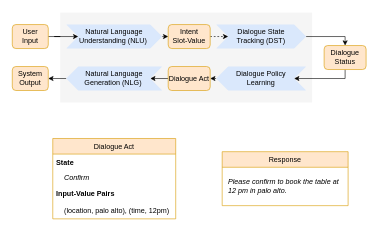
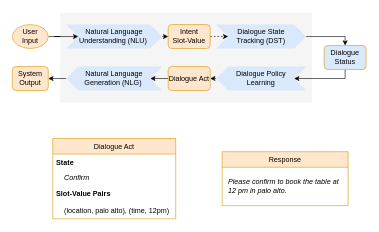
node "User Input": shape rounded rectangle -> ellipse
node "Dialogue Status": fillcolor #ffe6cc -> #dae8fc
node "Input-Value Pairs": label "Input-Value Pairs" -> "Slot-Value Pairs"
